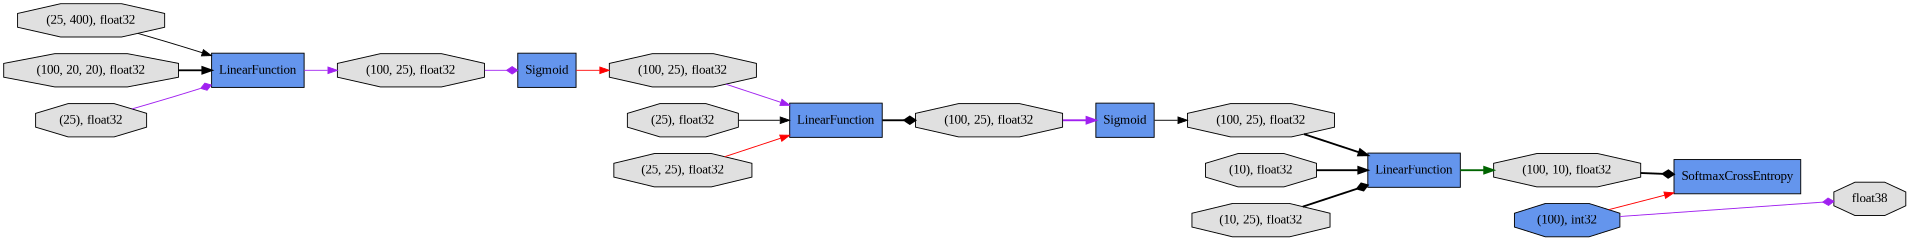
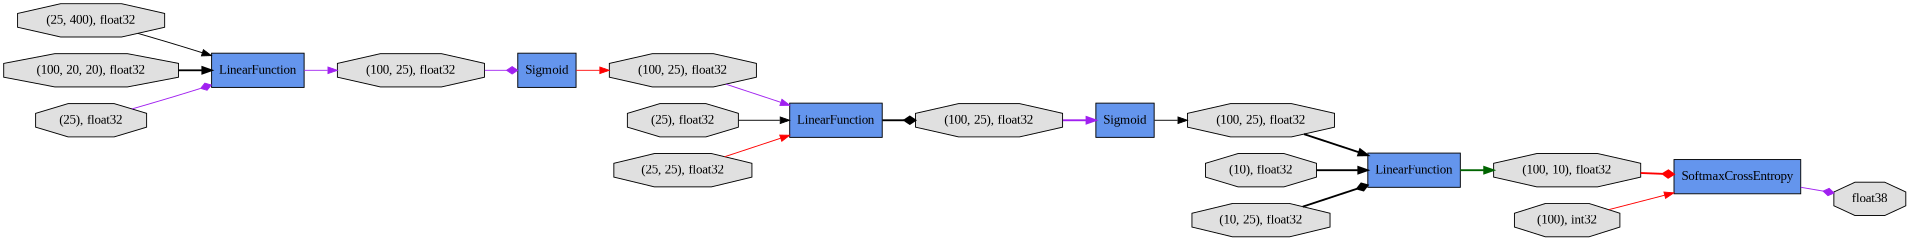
edge "(100, 10), float32" -> "SoftmaxCrossEntropy": color black -> red
edge "(100), int32" -> "float38": now "SoftmaxCrossEntropy" -> "float38"
node "(100), int32": fillcolor #6495ed -> #e0e0e0
